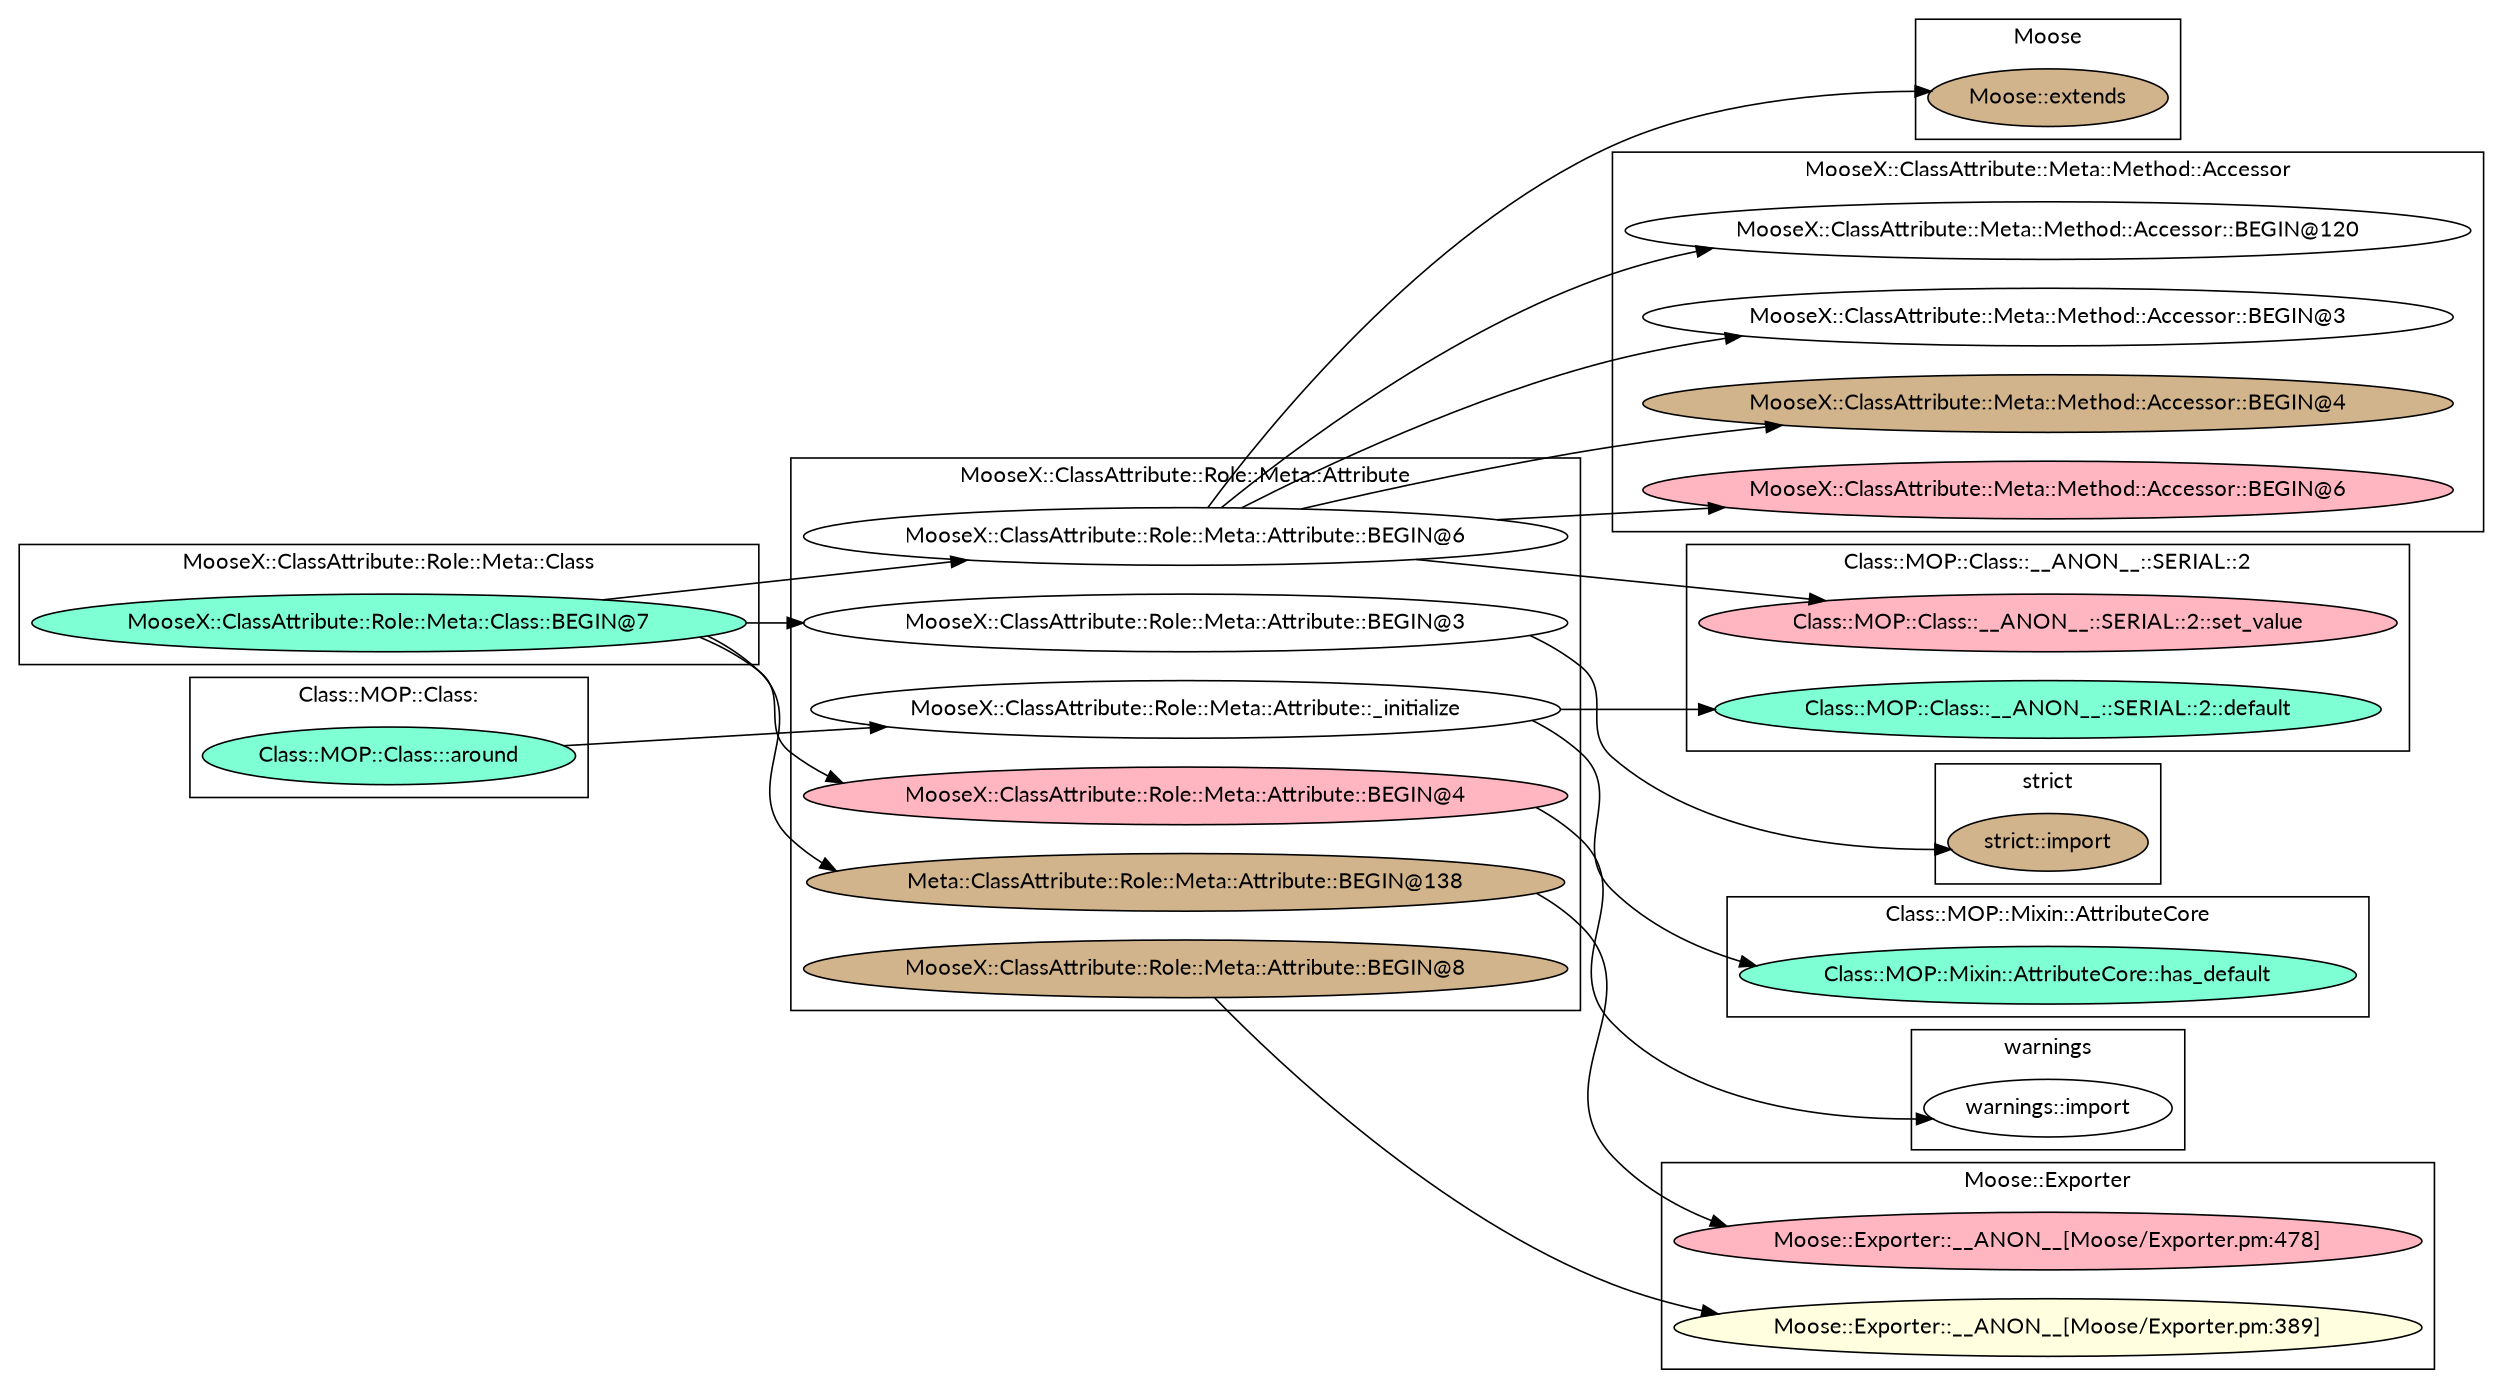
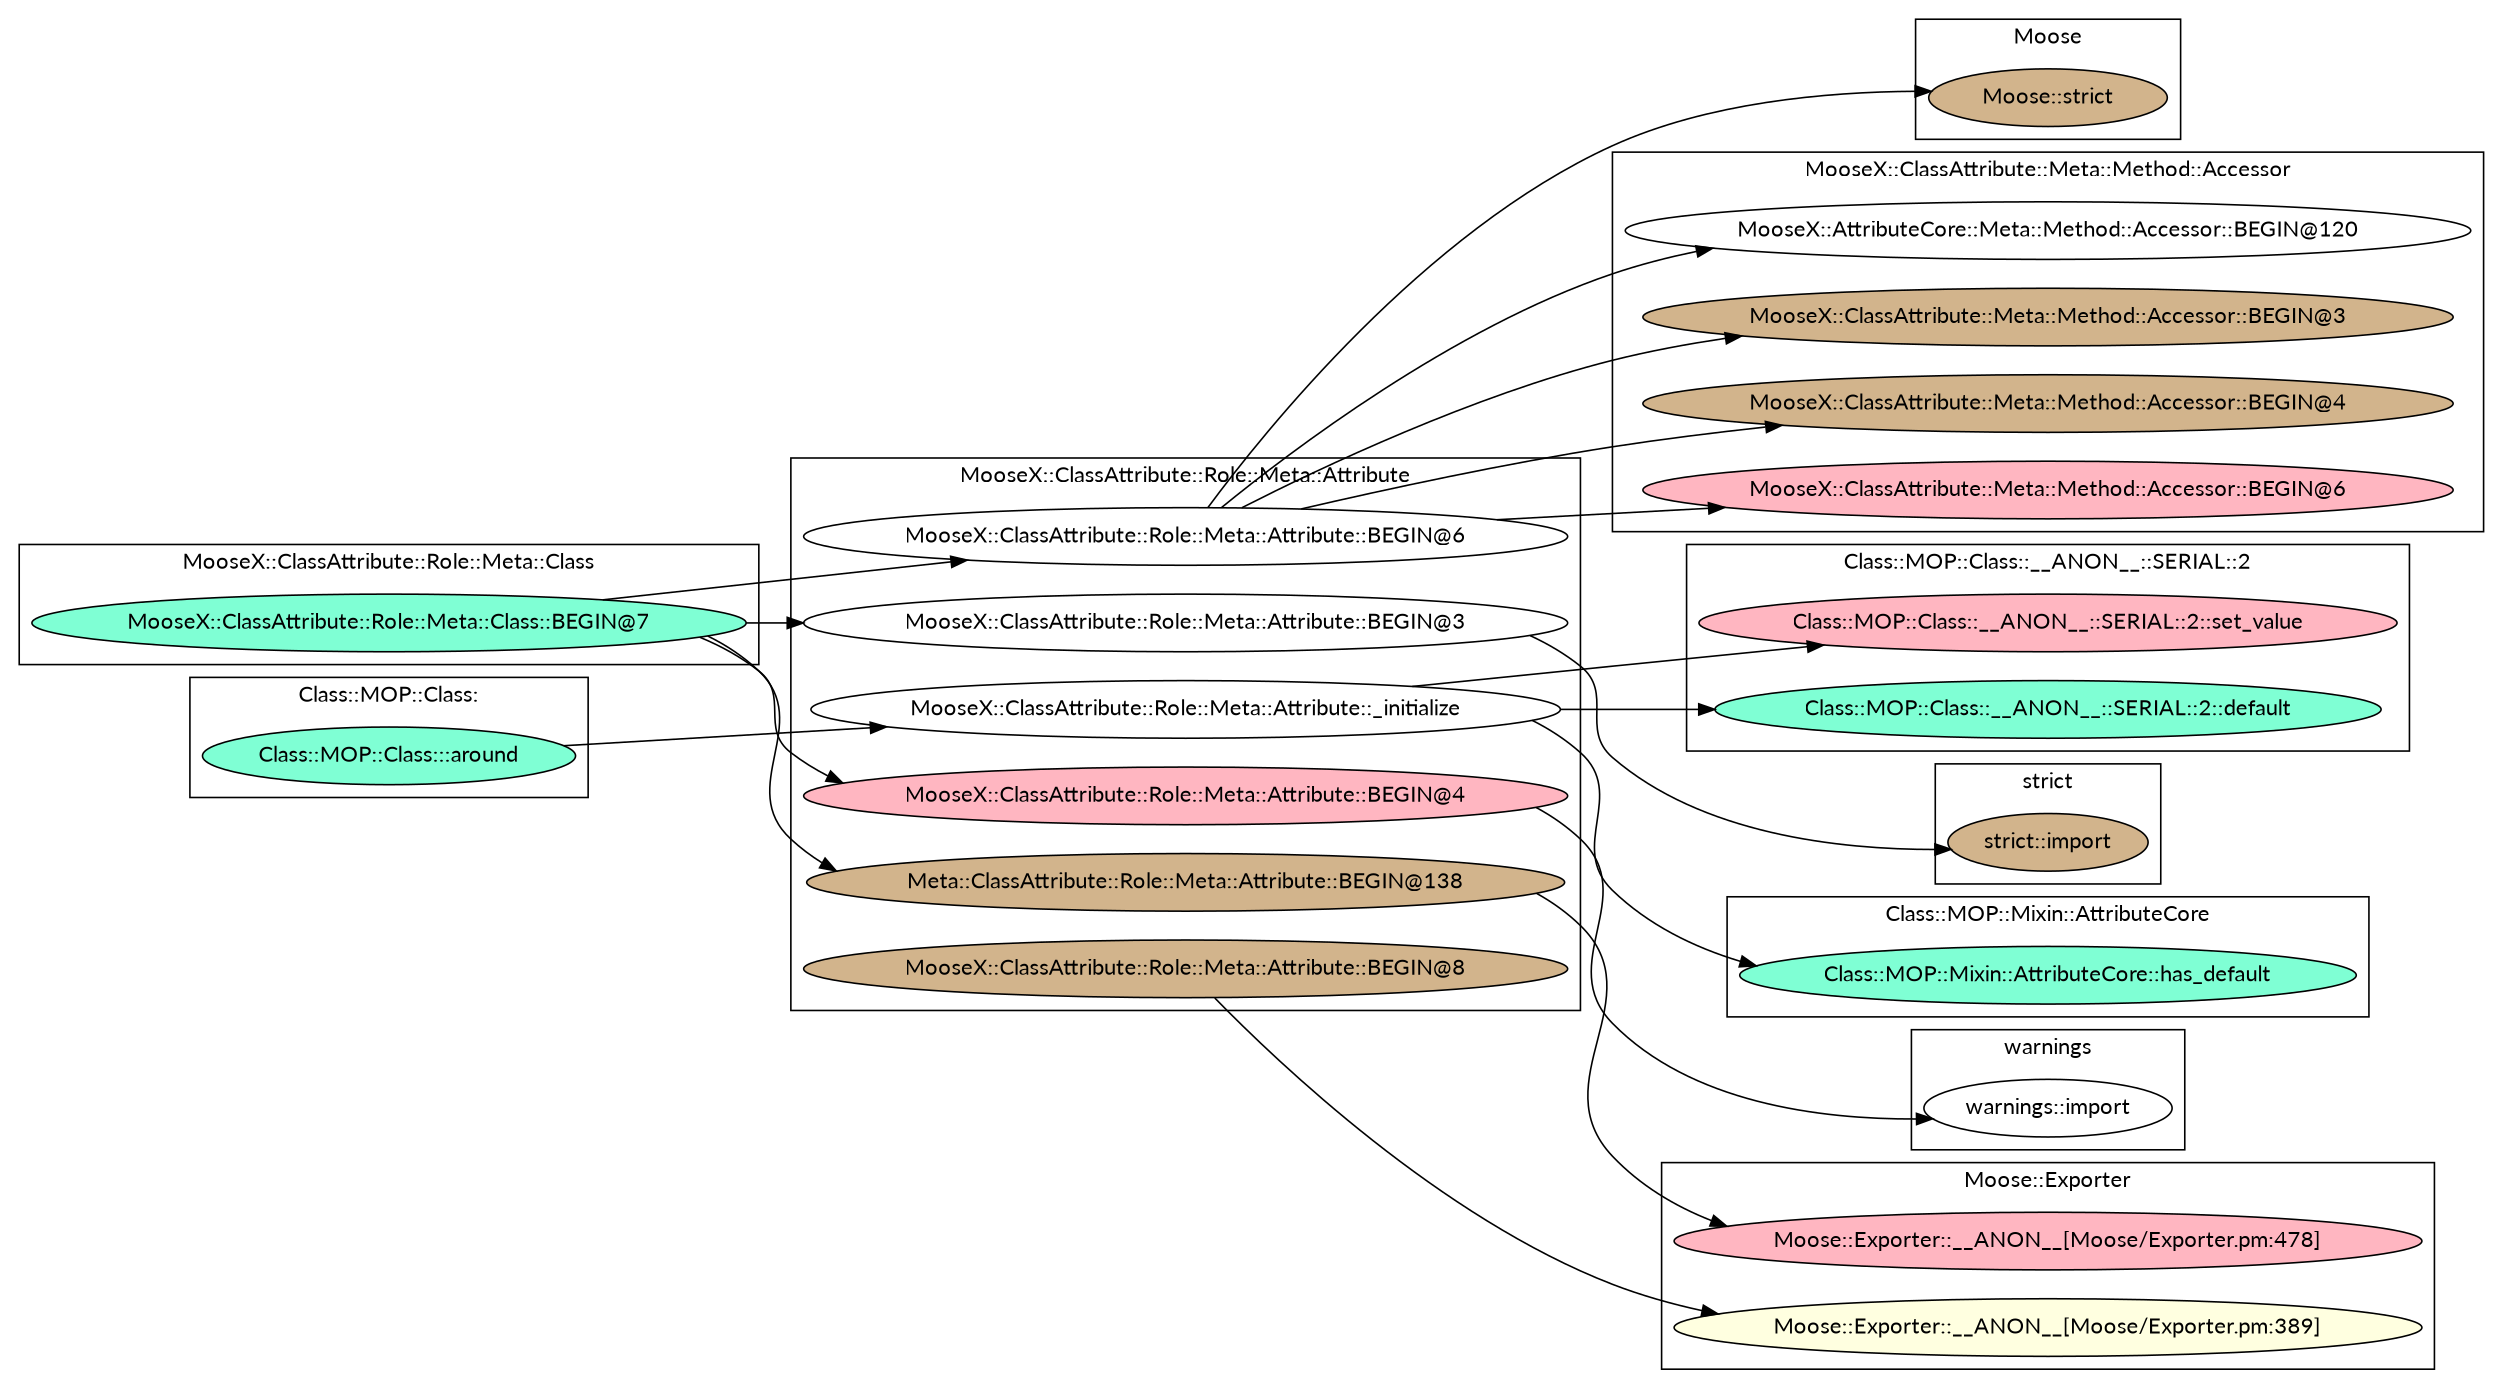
node "Moose::extends": label "Moose::extends" -> "Moose::strict"
node "MooseX::ClassAttribute::Meta::Method::Accessor::BEGIN@120": label "MooseX::ClassAttribute::Meta::Method::Accessor::BEGIN@120" -> "MooseX::AttributeCore::Meta::Method::Accessor::BEGIN@120"
node "MooseX::ClassAttribute::Meta::Method::Accessor::BEGIN@3": fillcolor white -> tan
edge "MooseX::ClassAttribute::Role::Meta::Attribute::BEGIN@6" -> "Class::MOP::Class::__ANON__::SERIAL::2::set_value": now "MooseX::ClassAttribute::Role::Meta::Attribute::_initialize" -> "Class::MOP::Class::__ANON__::SERIAL::2::set_value"
